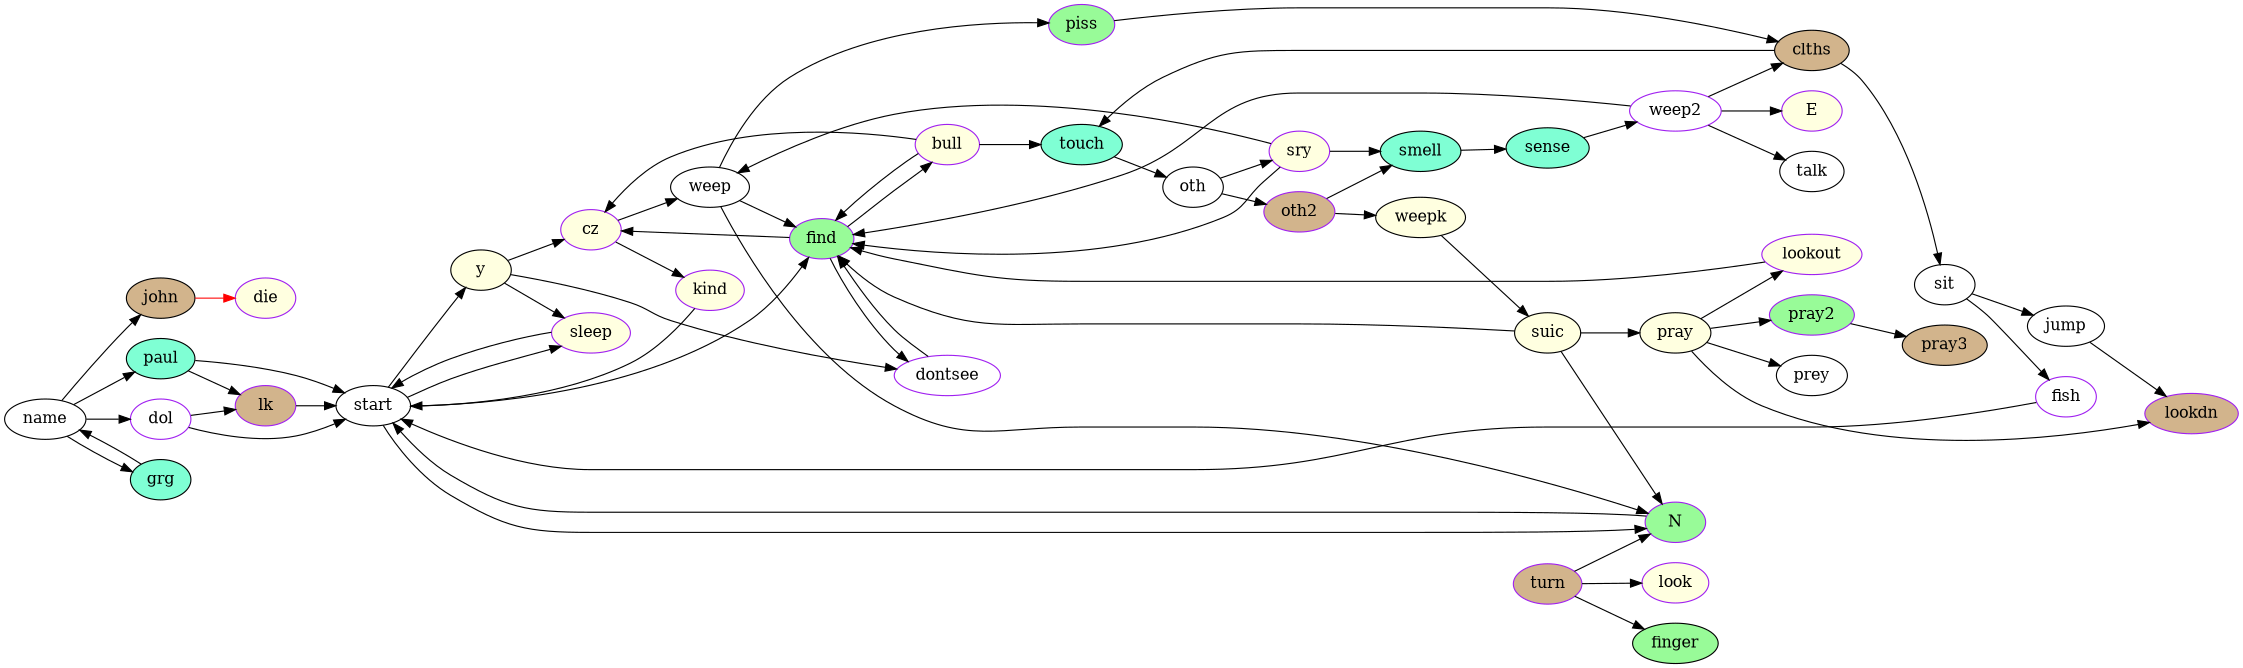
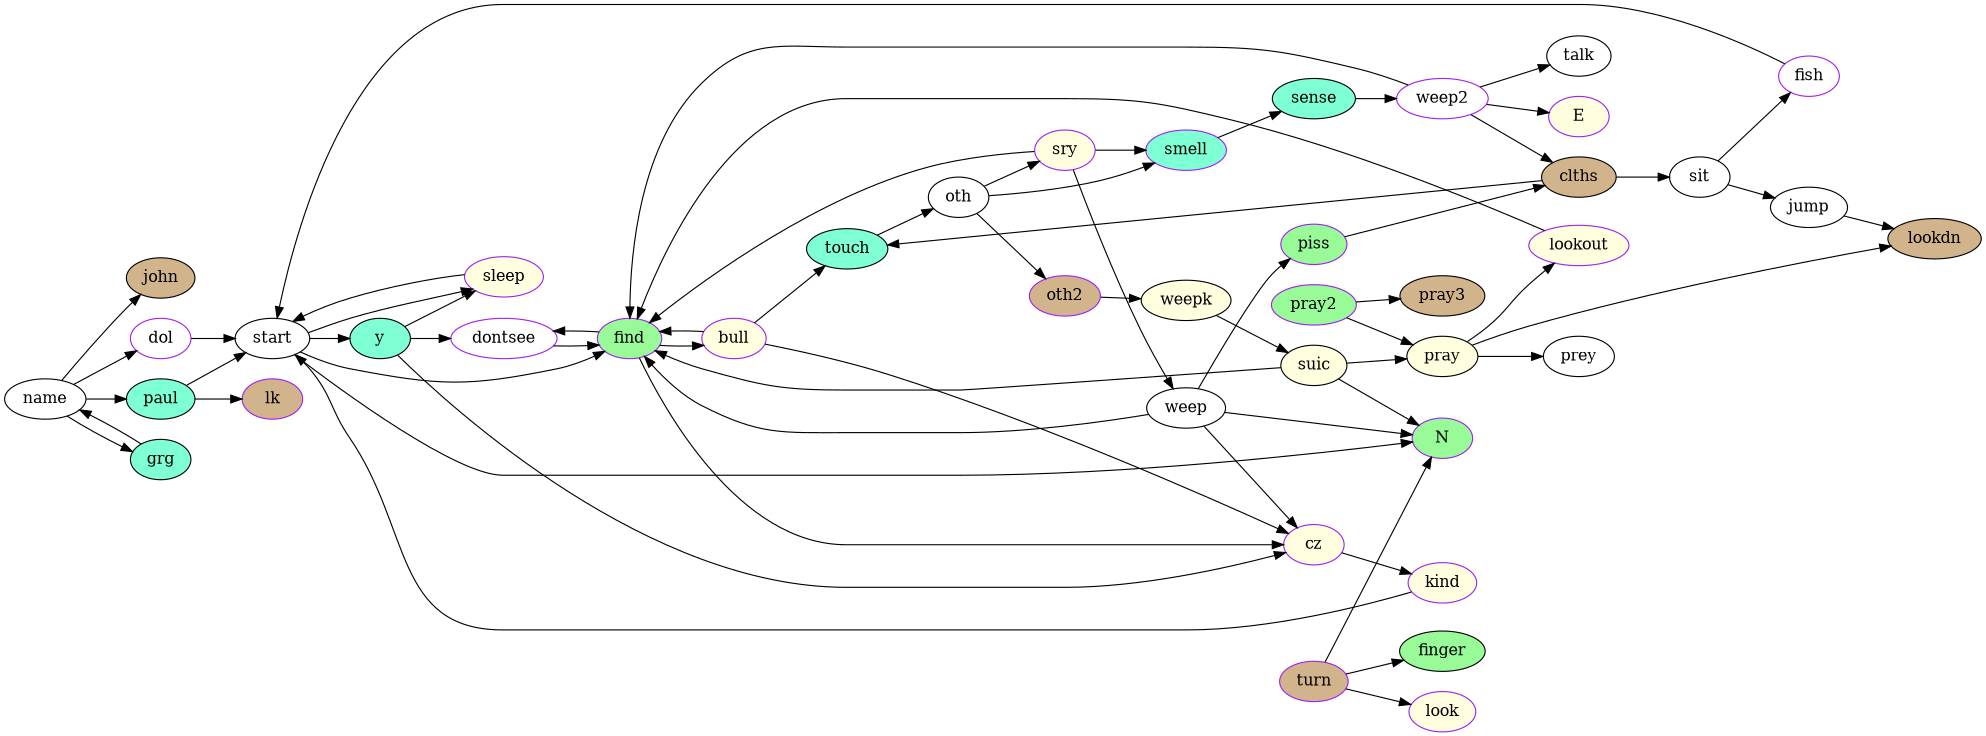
node "smell": color black -> purple
edge "oth2" -> "smell": now "oth" -> "smell"
edge "cz" -> "weep": reversed
node "y": fillcolor lightyellow -> aquamarine
node "die": removed
edge "pray" -> "pray2": reversed
edge "lk" -> "start": removed
edge "dol" -> "lk": removed
node "lookdn": color purple -> black
edge "N" -> "start": removed
